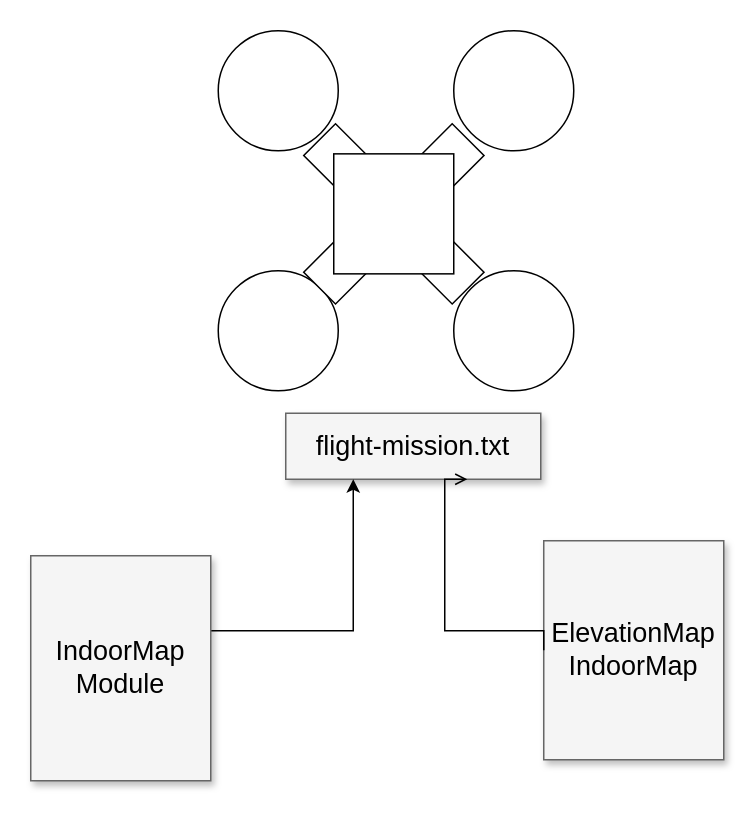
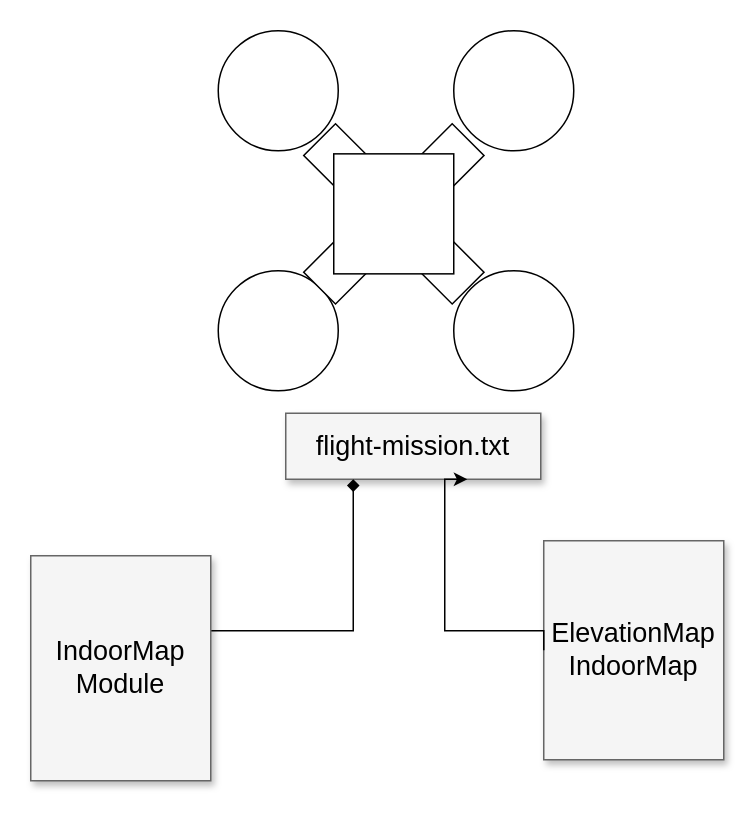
edge "ElevationMap IndoorMap" -> "flight-mission.txt": arrowhead open -> classic
edge "IndoorMap Module" -> "flight-mission.txt": arrowhead classic -> diamond
